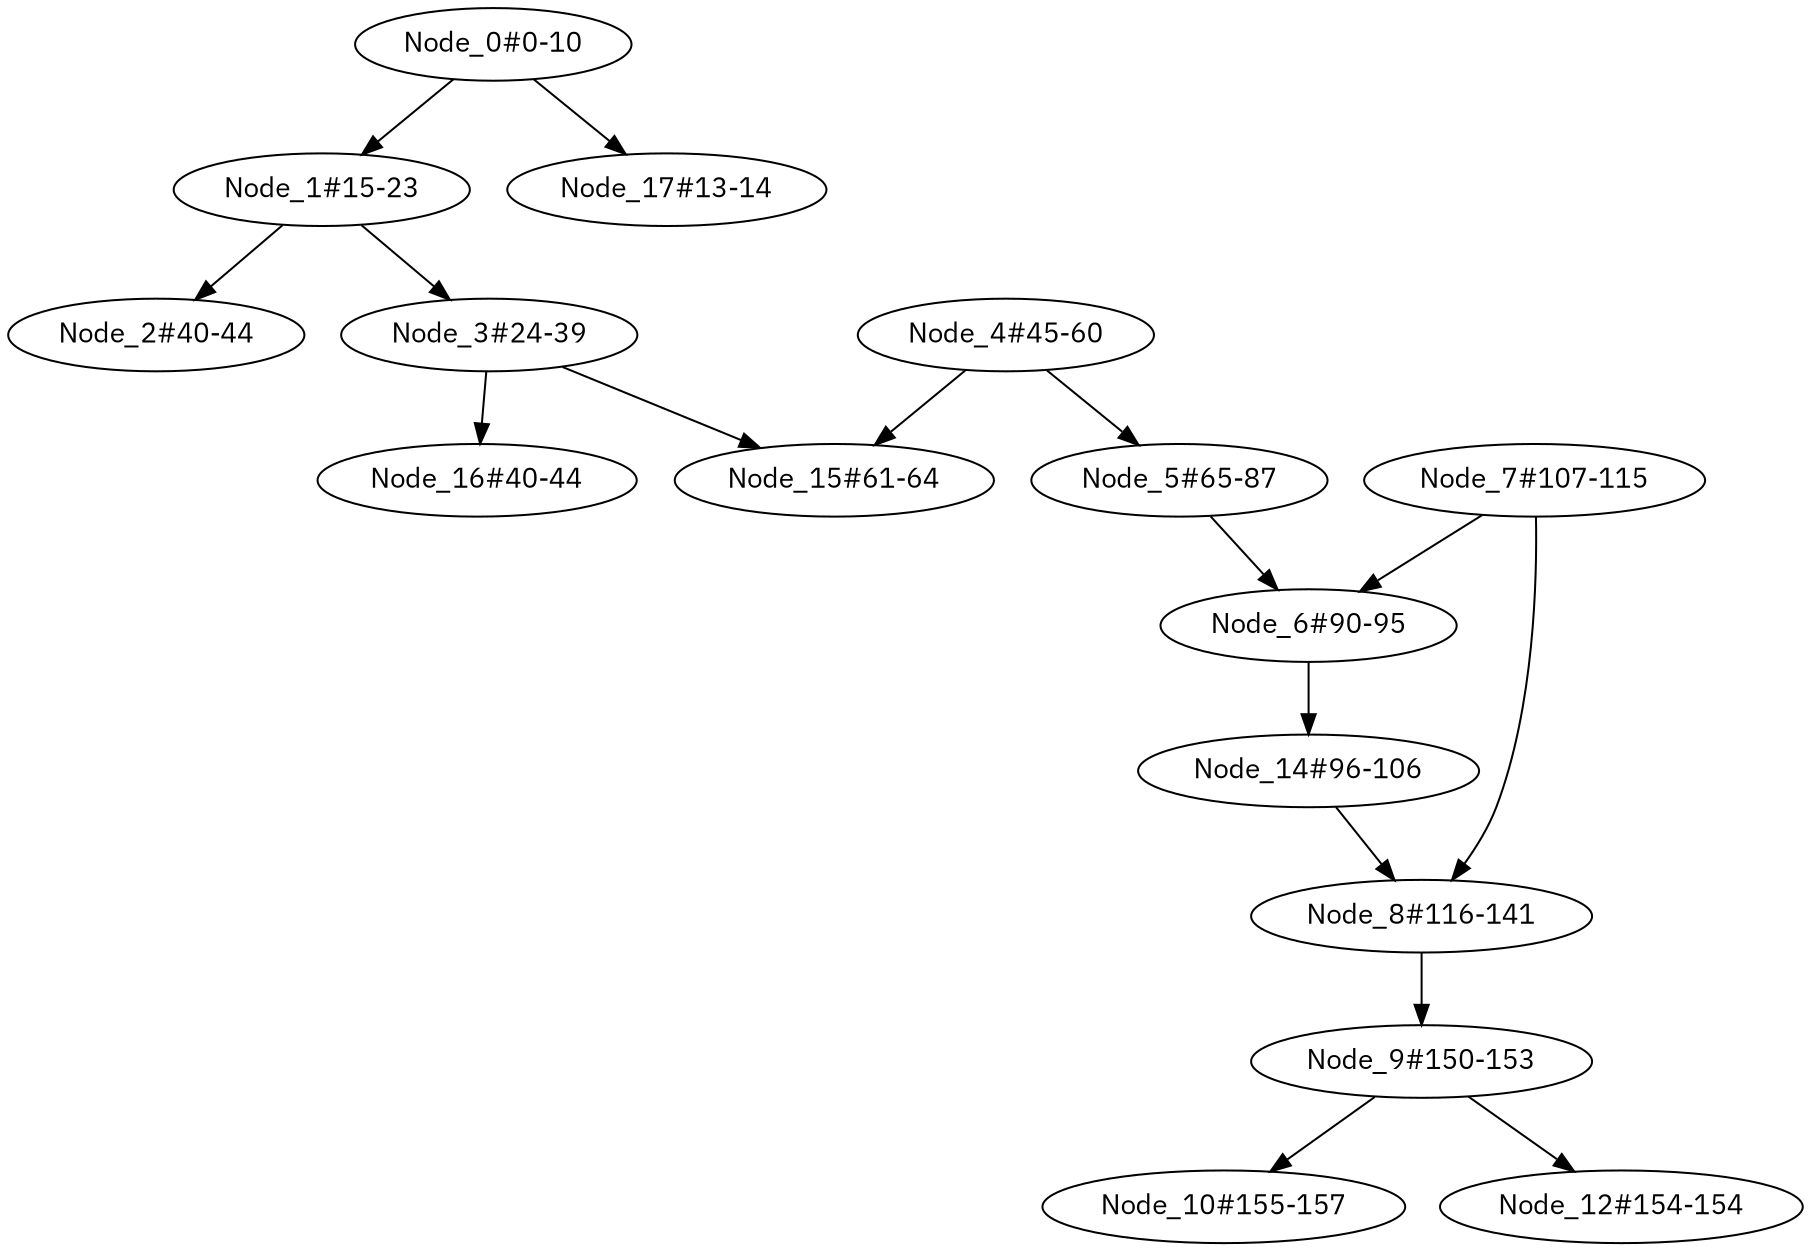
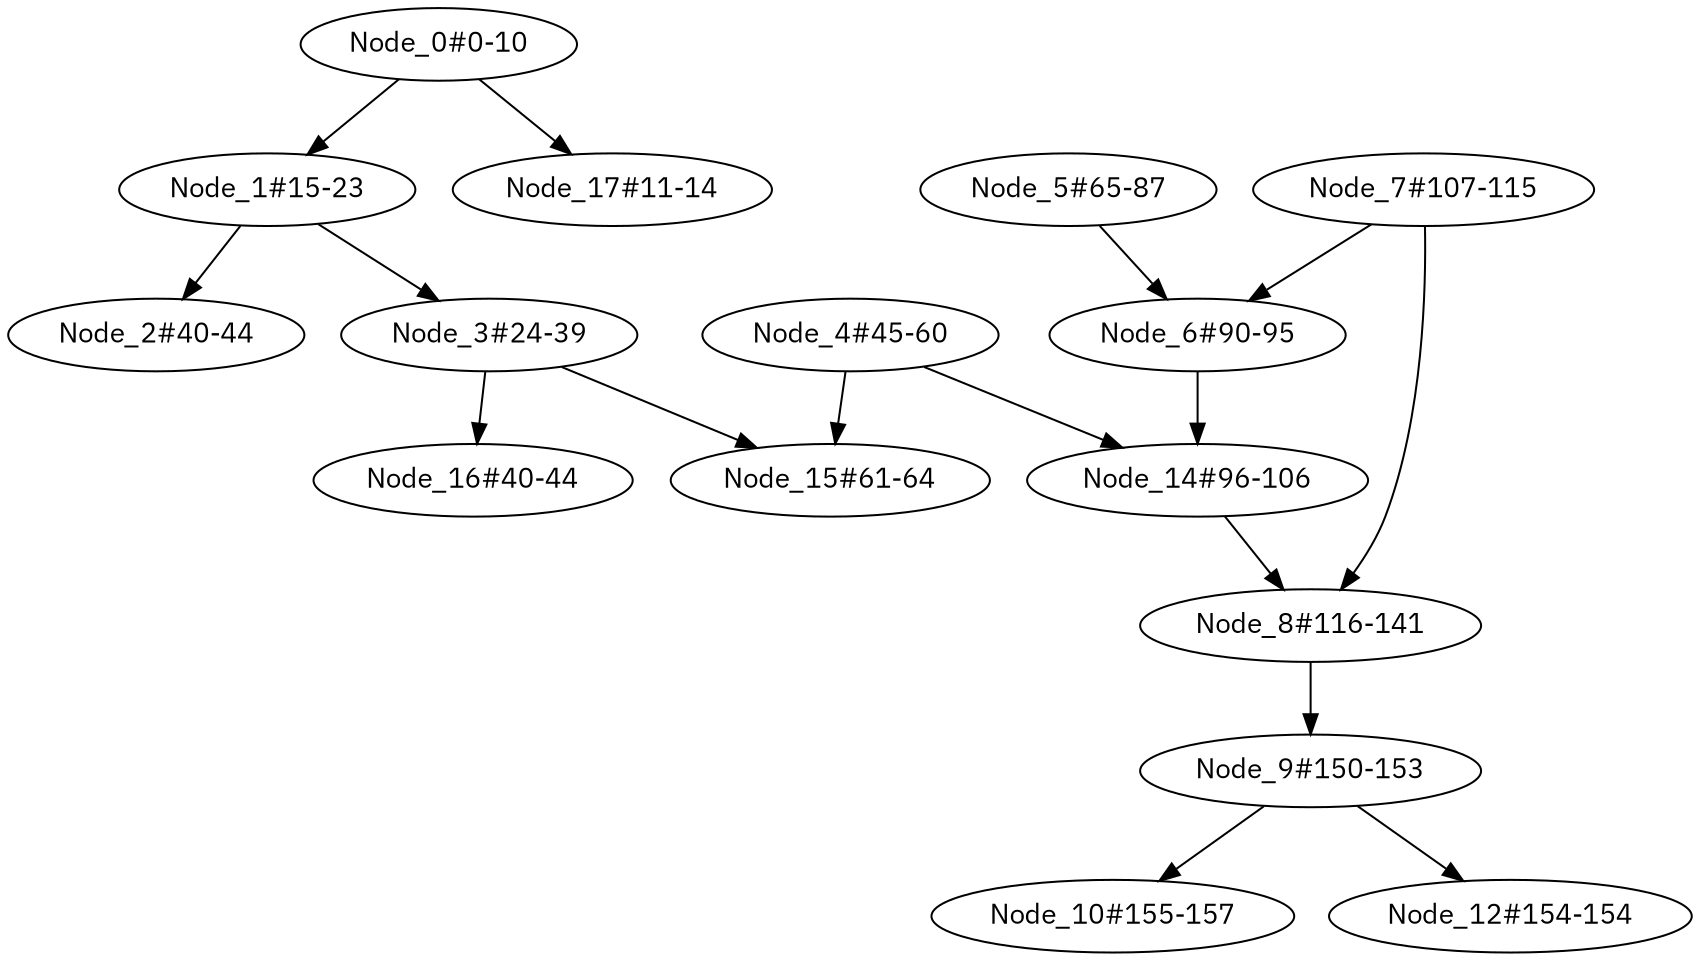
node "Node_17#13-14": label "Node_17#13-14" -> "Node_17#11-14"
edge "Node_4#45-60" -> "Node_5#65-87": now "Node_4#45-60" -> "Node_14#96-106"
